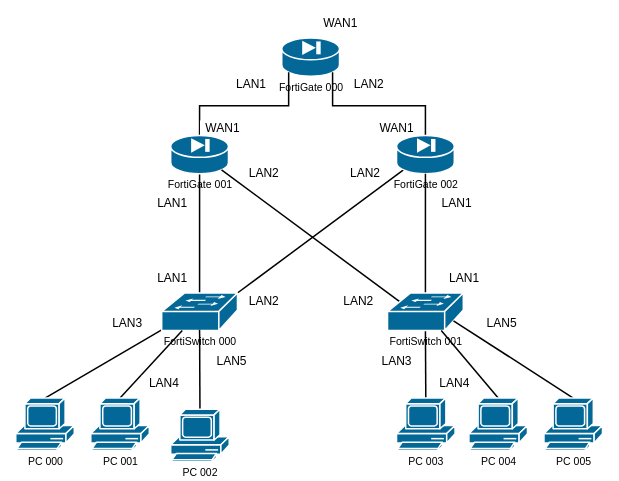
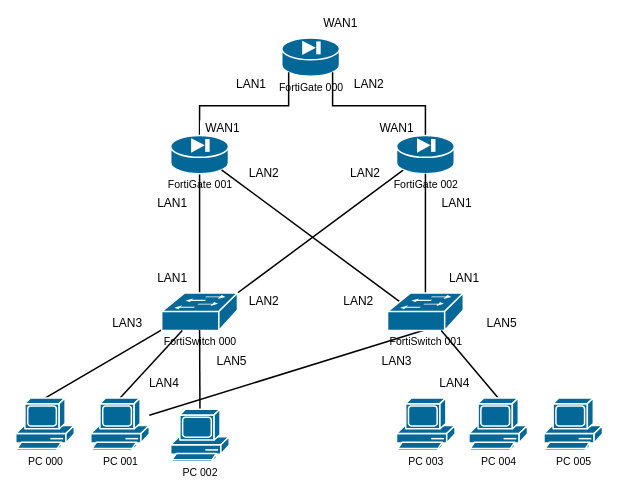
edge "FortiSwitch 001" -- "PC 005": removed
edge "FortiSwitch 001" -- "PC 003": now "FortiSwitch 001" -- "PC 001"
